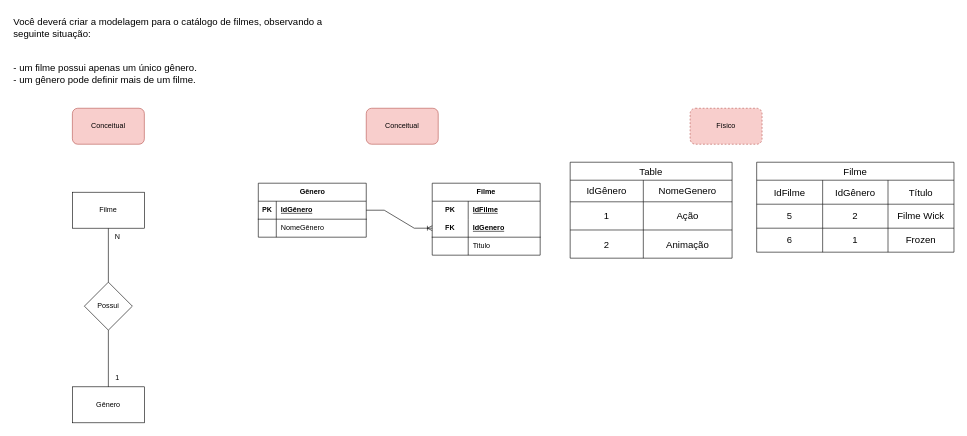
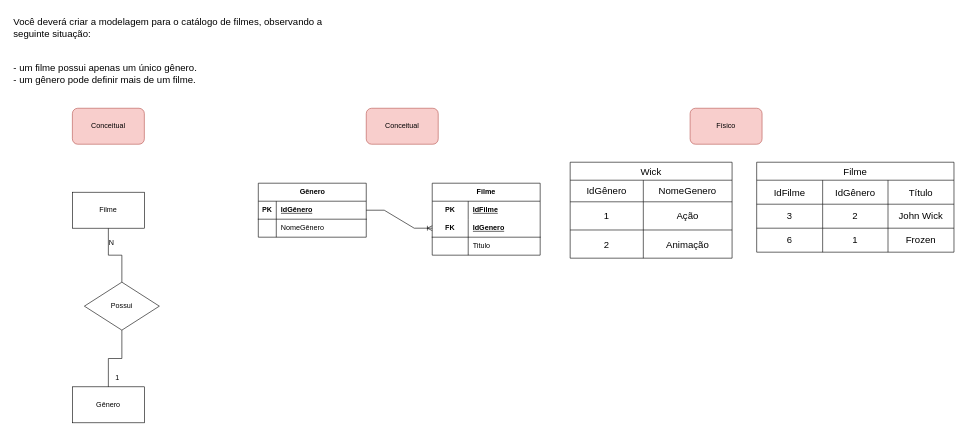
node "Físico": style dashed -> solid
node "Table": label "Table" -> "Wick"
node "5": label "5" -> "3"
node "Filme Wick": label "Filme Wick" -> "John Wick"
node "N": moved (117, 237) -> (111, 243)
node "Possui": size 48x48 -> 75x48
